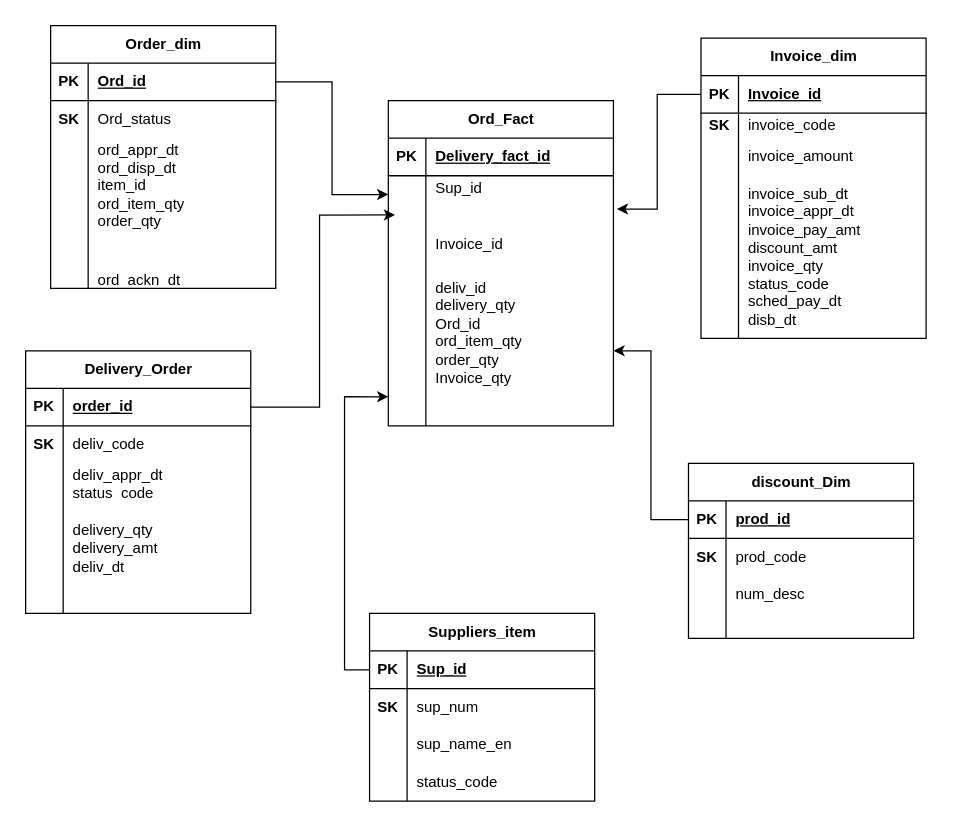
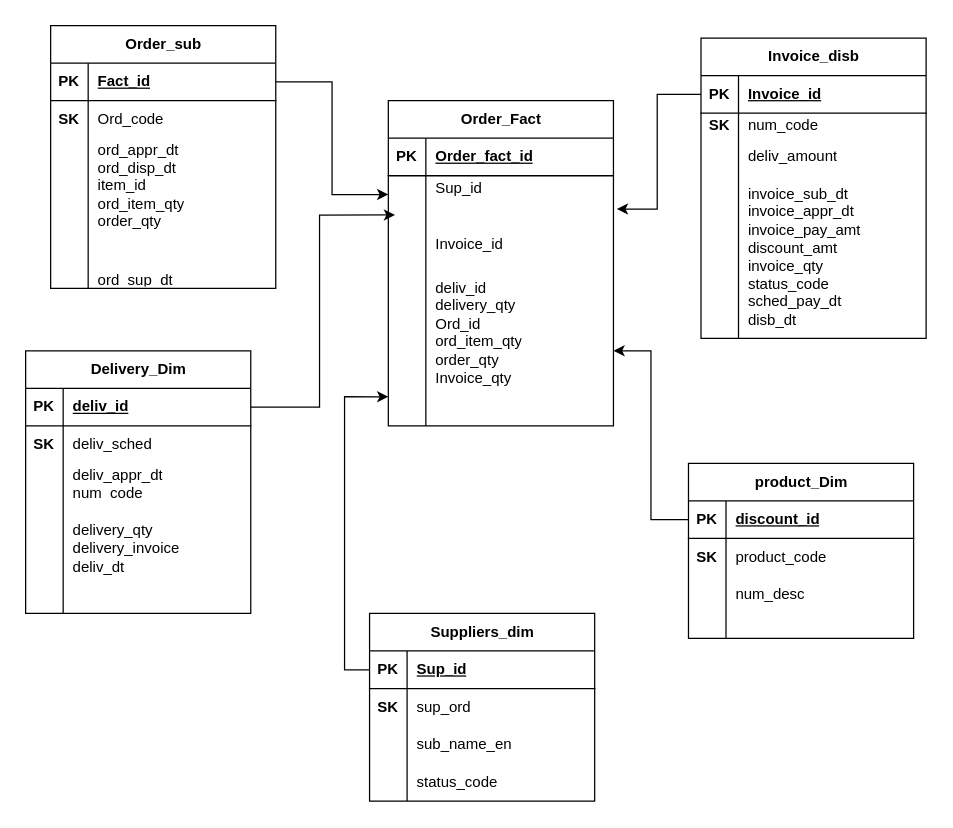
node "Order_dim": label "Order_dim" -> "Order_sub"
node "Invoice_dim": label "Invoice_dim" -> "Invoice_disb"
node "Ord_id": label "Ord_id" -> "Fact_id"
node "Ord_status": label "Ord_status" -> "Ord_code"
node "Ord_Fact": label "Ord_Fact" -> "Order_Fact"
node "invoice_code": label "invoice_code" -> "num_code"
node "Delivery_fact_id": label "Delivery_fact_id" -> "Order_fact_id"
node "invoice_amount": label "invoice_amount" -> "deliv_amount"
node "ord_ackn_dt": label "ord_ackn_dt" -> "ord_sup_dt"
node "Delivery_Order": label "Delivery_Order" -> "Delivery_Dim"
node "order_id": label "order_id" -> "deliv_id"
node "deliv_code": label "deliv_code" -> "deliv_sched"
node "deliv_appr_dt status_code": label "deliv_appr_dt status_code" -> "deliv_appr_dt num_code"
node "discount_Dim": label "discount_Dim" -> "product_Dim"
node "prod_id": label "prod_id" -> "discount_id"
node "delivery_qty delivery_amt deliv_dt": label "delivery_qty delivery_amt deliv_dt" -> "delivery_qty delivery_invoice deliv_dt"
node "prod_code": label "prod_code" -> "product_code"
node "Suppliers_item": label "Suppliers_item" -> "Suppliers_dim"
node "sup_num": label "sup_num" -> "sup_ord"
node "sup_name_en": label "sup_name_en" -> "sub_name_en"
